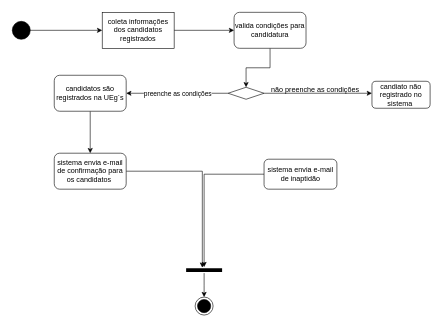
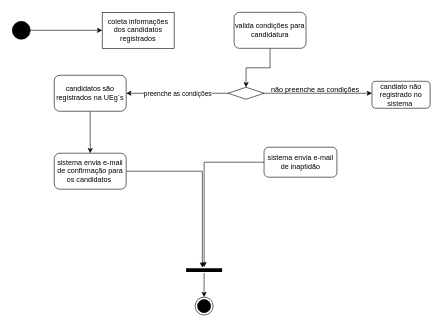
edge "coleta informações dos candidatos registrados" -> "valida condições para candidatura": removed
node "sistema envia e-mail de inaptidão": moved (301, 174) -> (301, 162)
